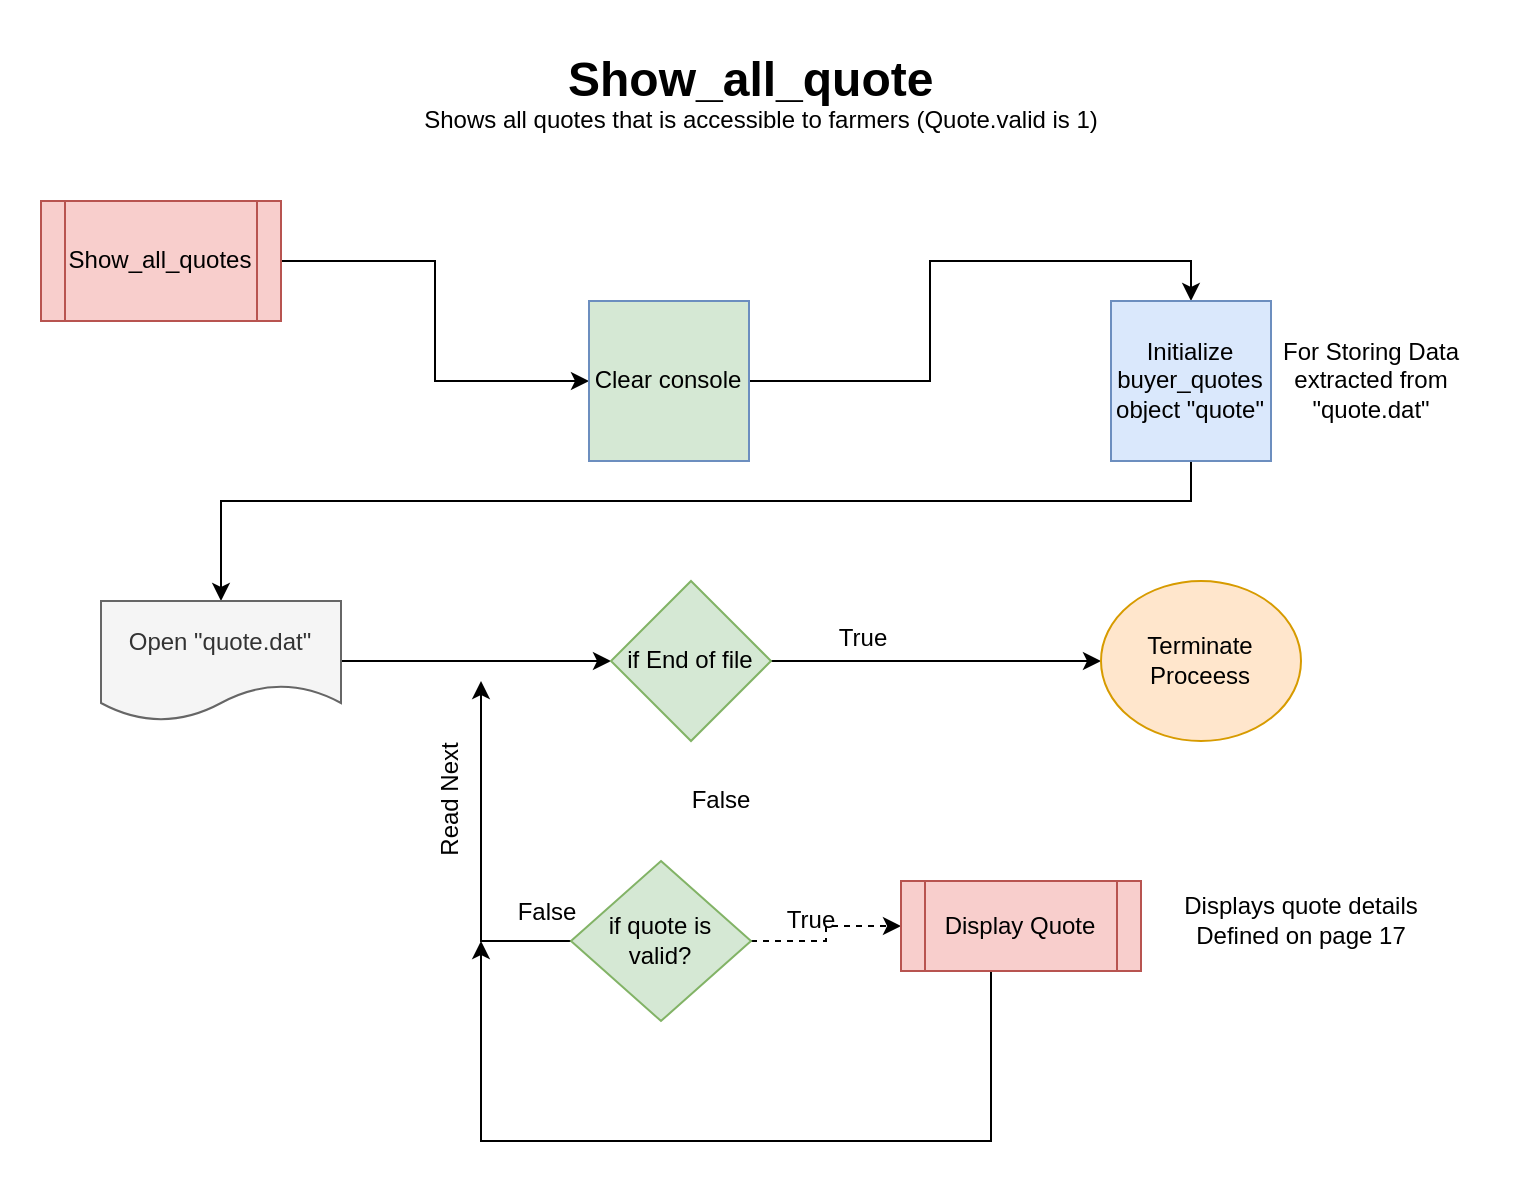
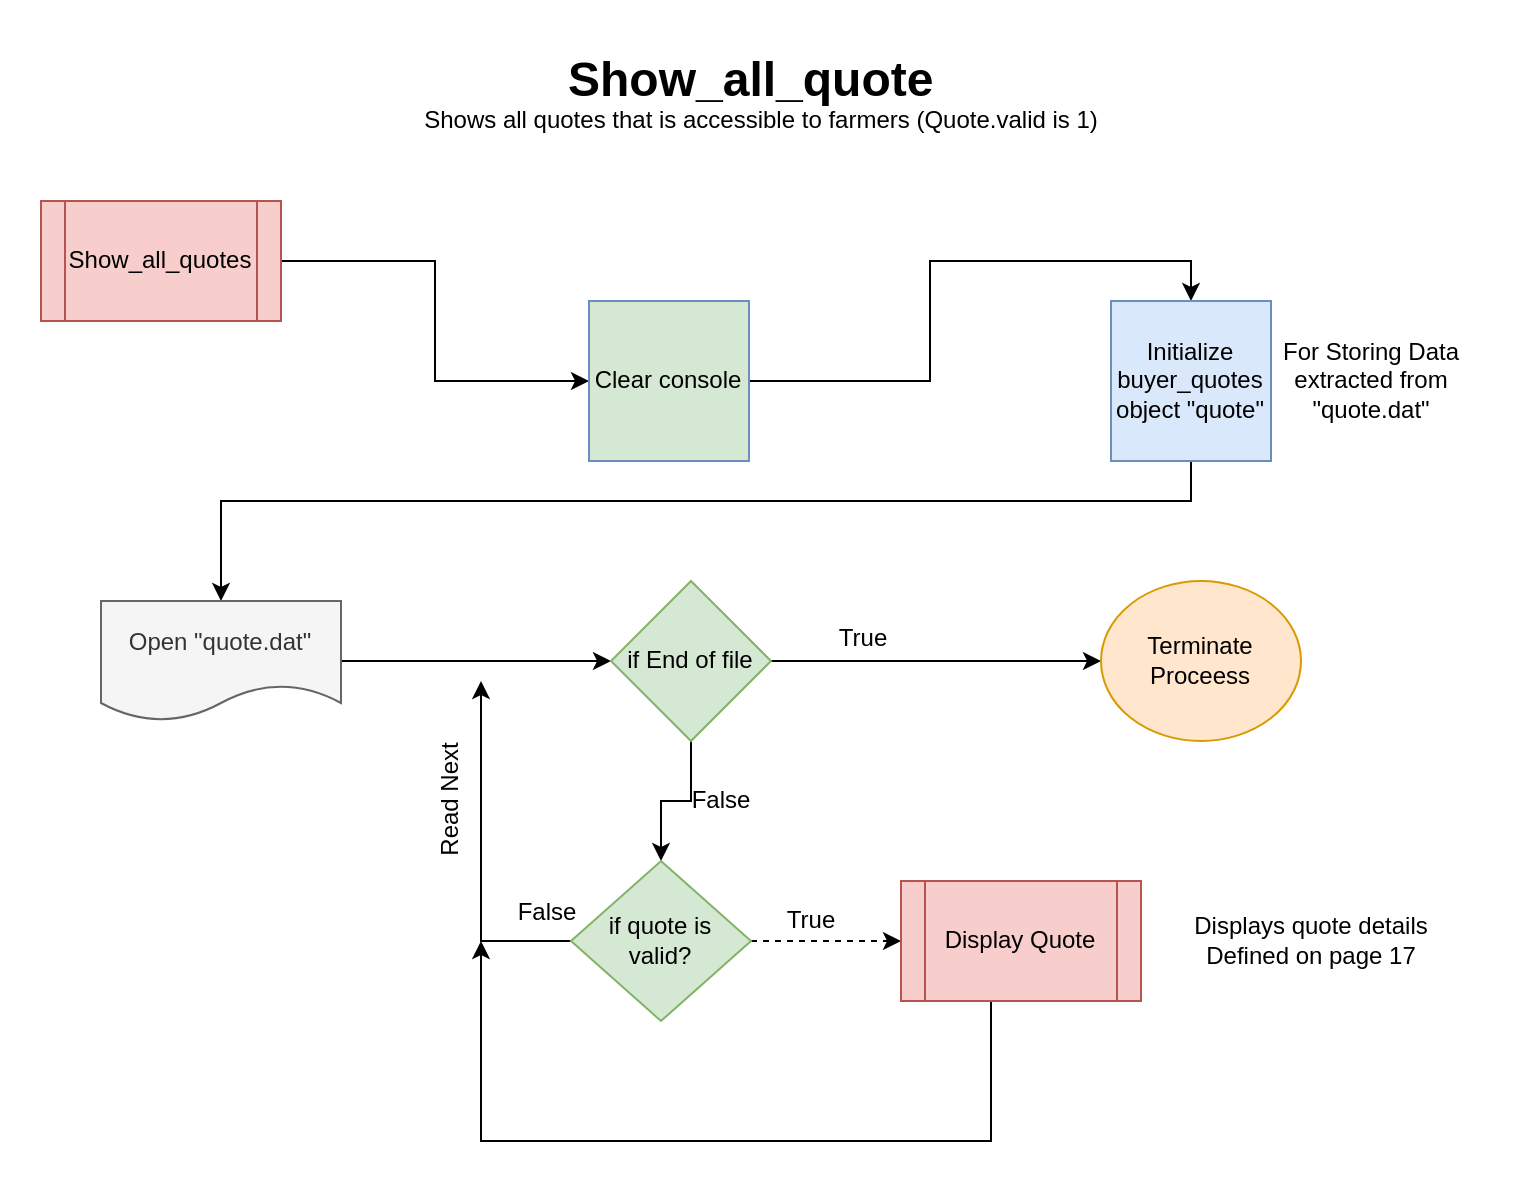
edge "if End of file" -> "if quote is valid?": added
node "Displays quote details Defined on page 17": moved (1301, 921) -> (1311, 941)
node "Display Quote": size 240x90 -> 240x120
